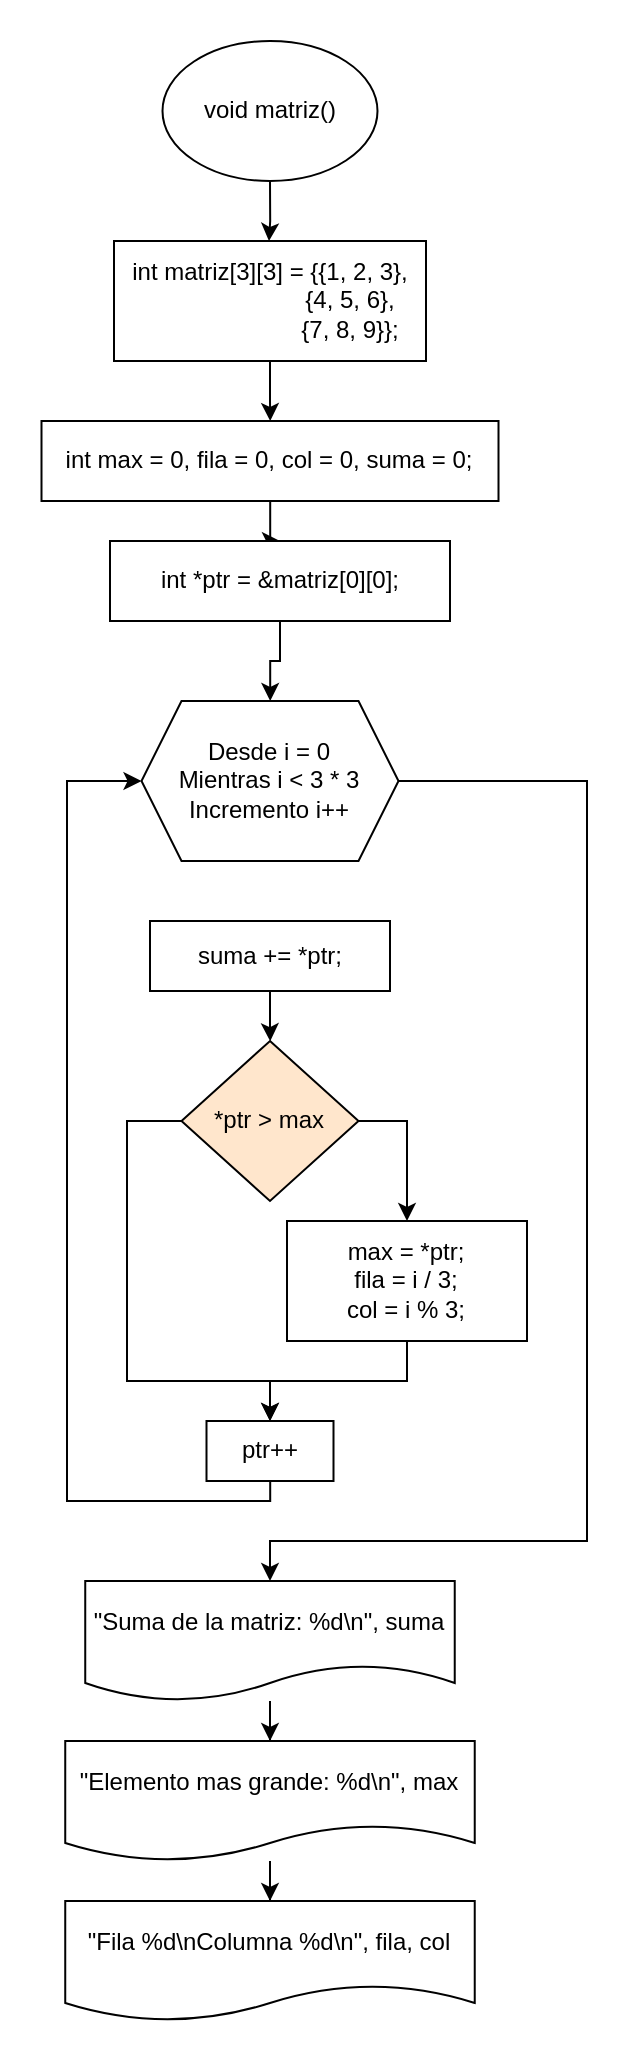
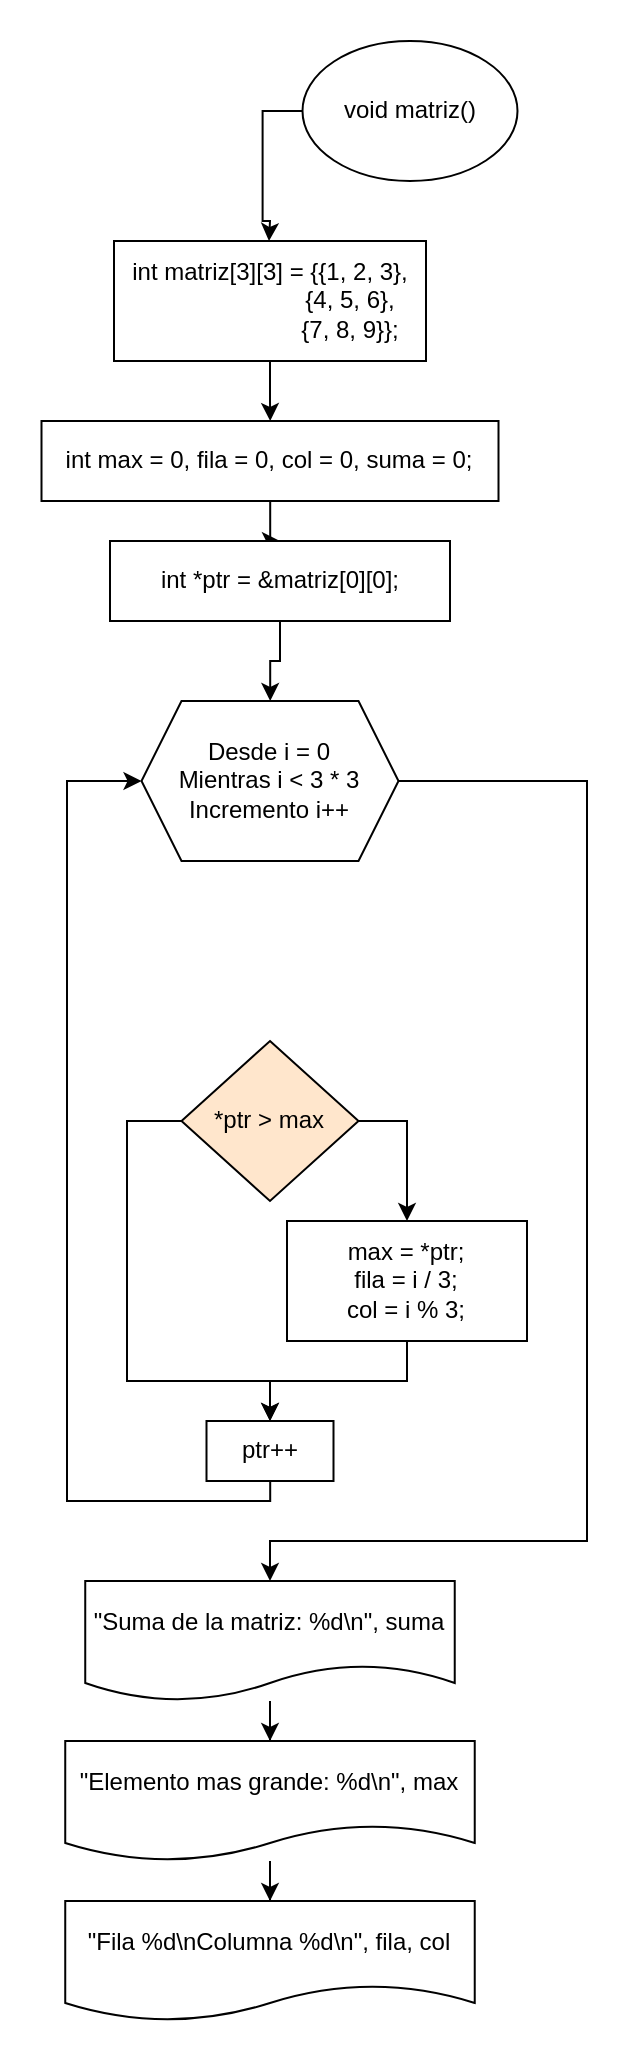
node "void matriz()": moved (270, 111) -> (410, 111)
node "suma += *ptr;": removed
edge "suma += *ptr;" -> "*ptr > max": removed
